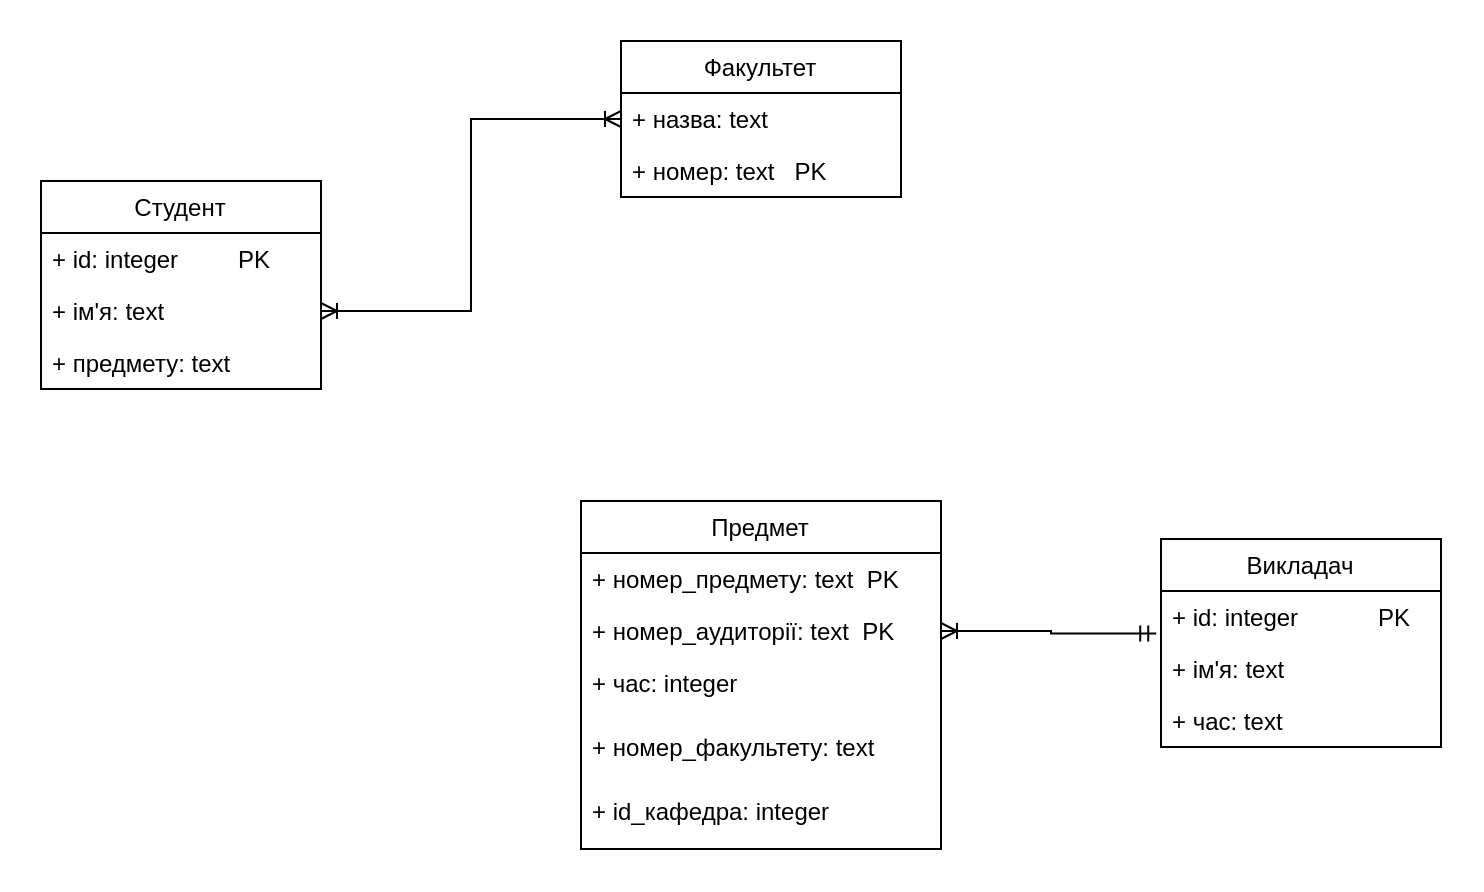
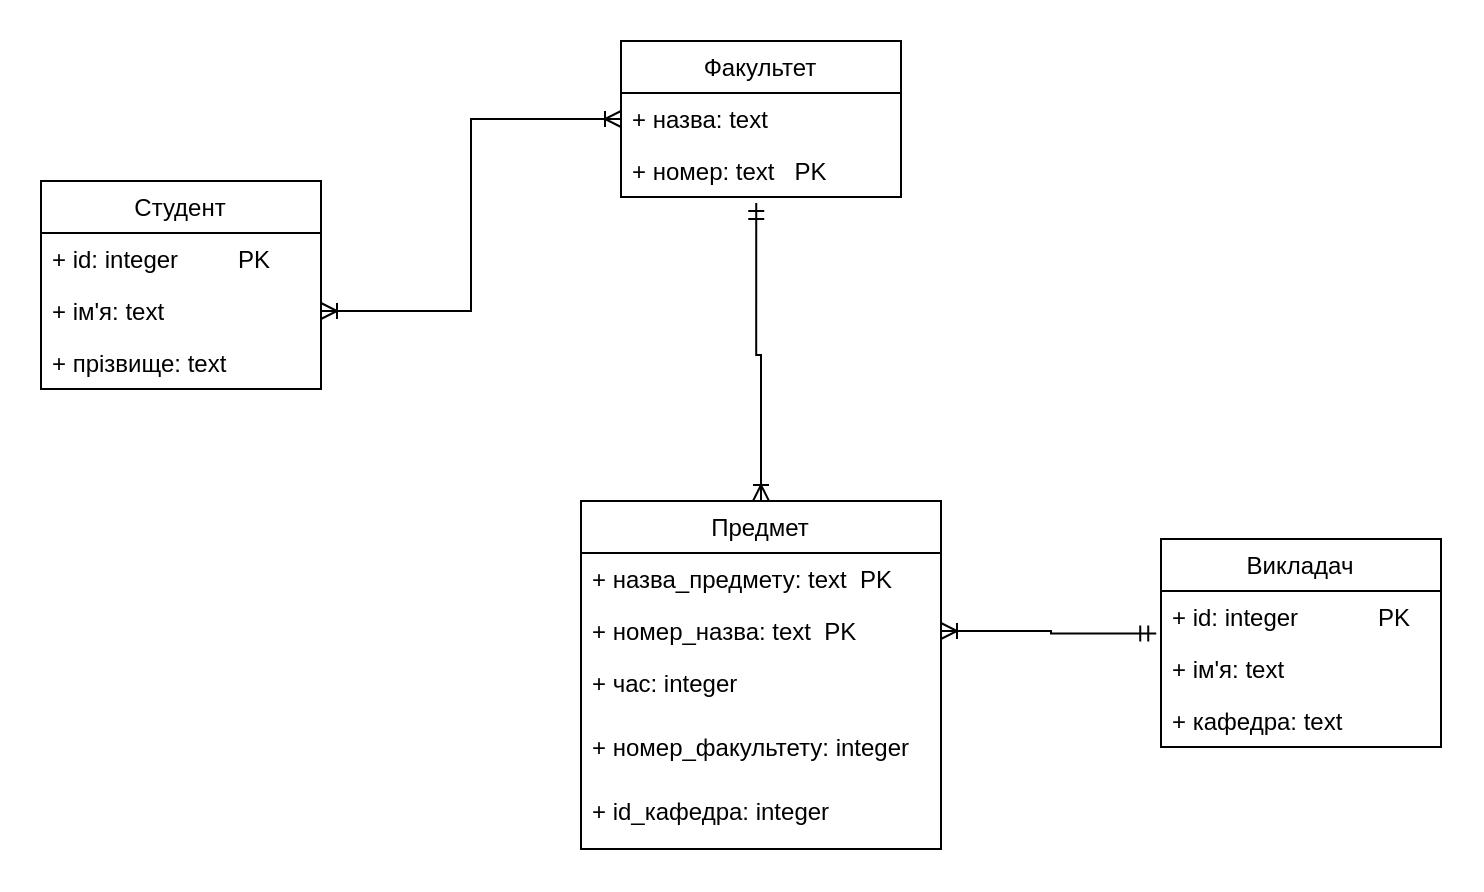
edge "+ номер: text PK" -- "Предмет": added
node "+ предмету: text": label "+ предмету: text" -> "+ прізвище: text"
node "+ номер_предмету: text PK": label "+ номер_предмету: text PK" -> "+ назва_предмету: text PK"
node "+ номер_аудиторії: text PK": label "+ номер_аудиторії: text PK" -> "+ номер_назва: text PK"
node "+ час: text": label "+ час: text" -> "+ кафедра: text"
node "+ номер_факультету: text": label "+ номер_факультету: text" -> "+ номер_факультету: integer"
